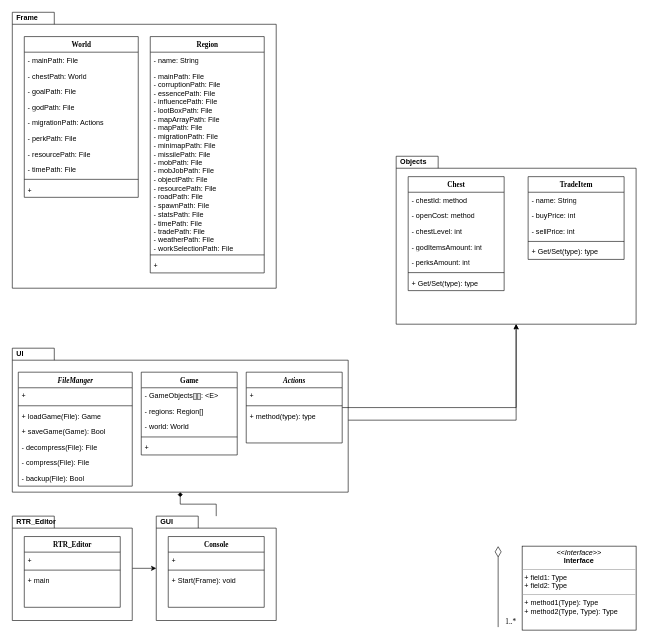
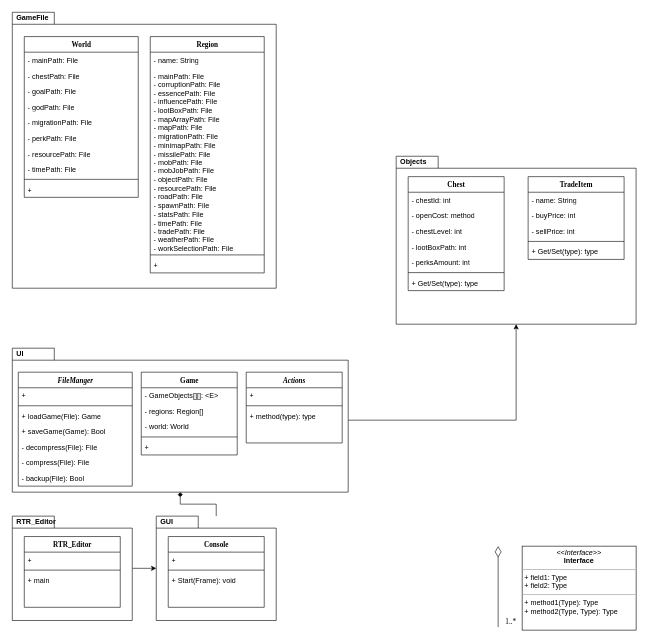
node "Frame": label "Frame" -> "GameFile"
node "- chestPath: World": label "- chestPath: World" -> "- chestPath: File"
node "- migrationPath: Actions": label "- migrationPath: Actions" -> "- migrationPath: File"
node "- chestId: method": label "- chestId: method" -> "- chestId: int"
node "- godItemsAmount: int": label "- godItemsAmount: int" -> "- lootBoxPath: int"
edge "Actions" -> "Objects": removed
